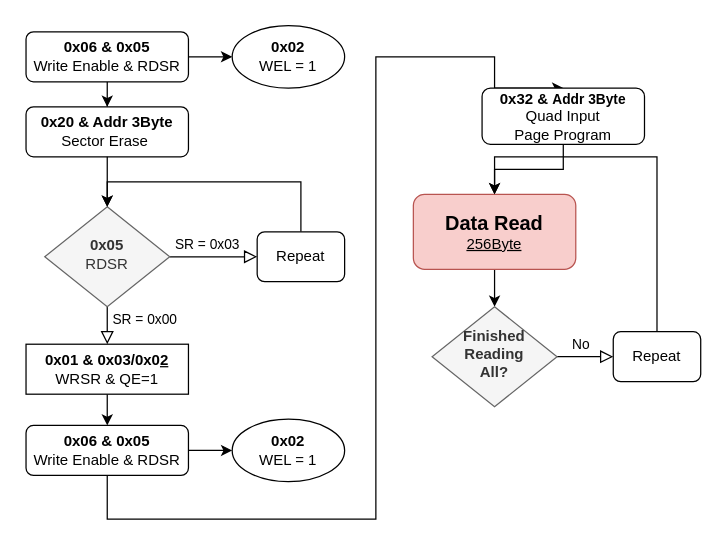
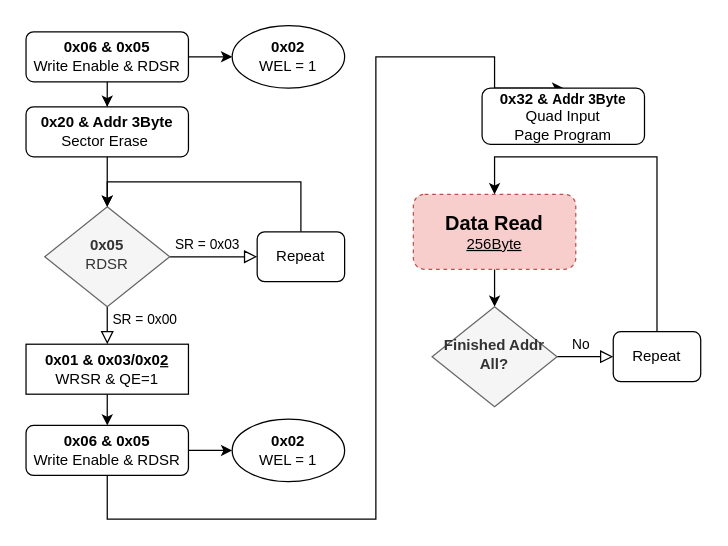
edge "0x32 & Addr 3Byte Quad Input Page Program" -> "Data Read 256Byte": removed
node "Data Read 256Byte": style solid -> dashed
node "Finished Reading All?": label "Finished Reading All?" -> "Finished Addr All?"
